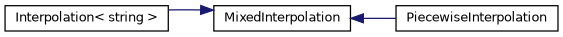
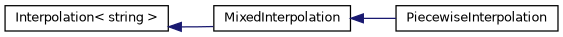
edge "Interpolation< string >" -> "MixedInterpolation": reversed
